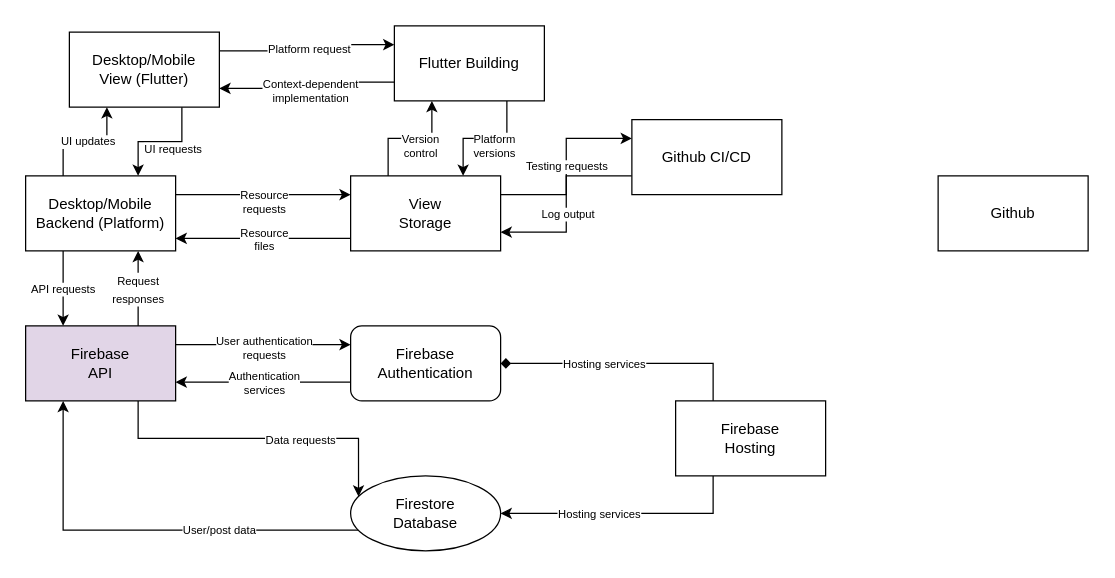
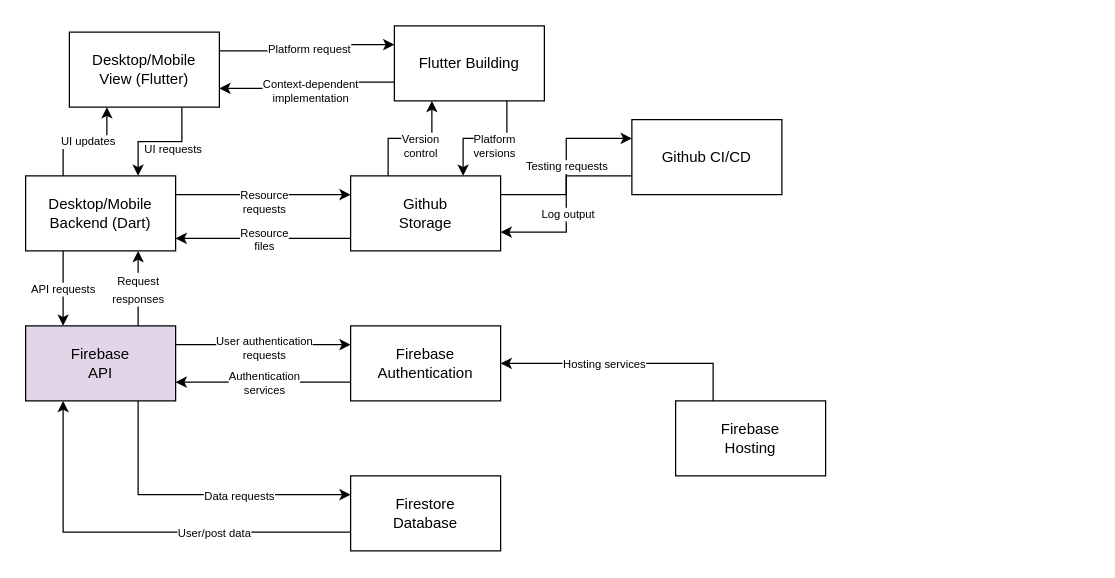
node "Desktop/Mobile Backend (Platform)": label "Desktop/Mobile Backend (Platform)" -> "Desktop/Mobile Backend (Dart)"
node "View Storage": label "View Storage" -> "Github Storage"
node "Github": removed
node "Firebase Authentication": shape rounded rectangle -> rectangle
edge "Firebase Hosting" -> "Firebase Authentication": arrowhead diamond -> classic
node "Firestore Database": shape ellipse -> rectangle
edge "Firebase Hosting" -> "Firestore Database": removed, label "Hosting services"
